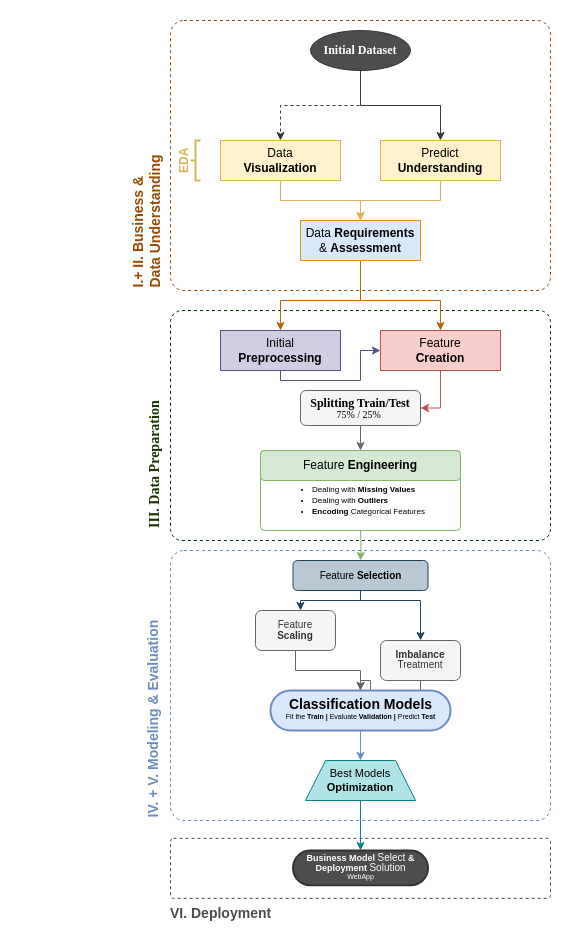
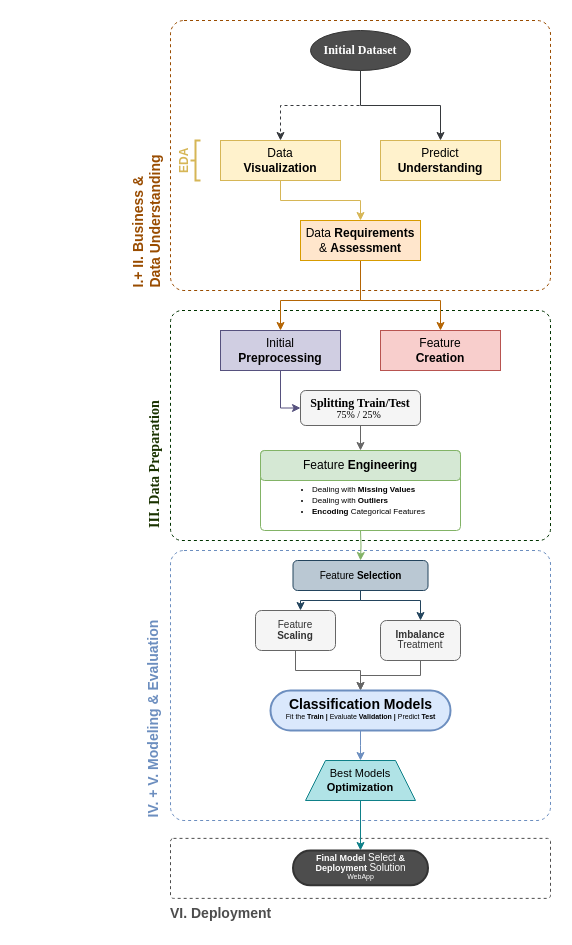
edge "Predict Understanding" -> "Data Requirements & Assessment": removed
node "Data Requirements & Assessment": fillcolor #dae8fc -> #ffe6cc
edge "Initial Preprocessing" -> "Feature Creation": now "Initial Preprocessing" -> "Splitting Train/Test75% / 25%"
edge "Feature Creation" -> "Splitting Train/Test75% / 25%": removed
node "Imbalance Treatment": moved (421, 661) -> (421, 641)
node "Business Model Select & Deployment Solution": label "Business Model Select & Deployment Solution" -> "Final Model Select & Deployment Solution"
